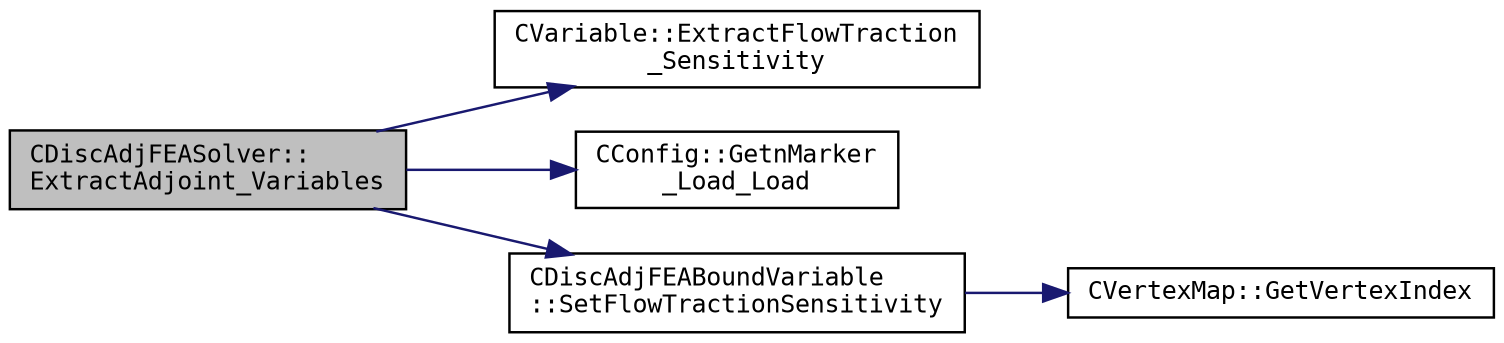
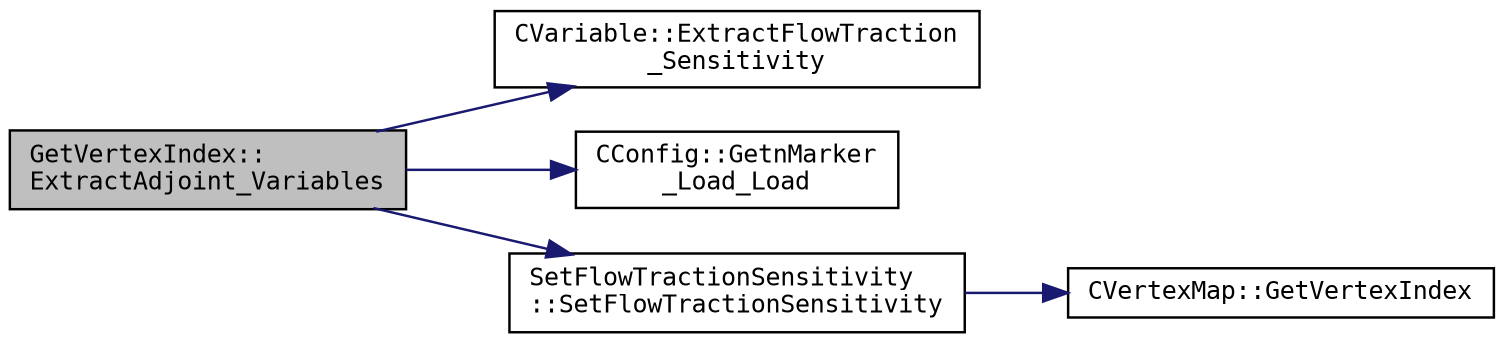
node "CDiscAdjFEASolver:: ExtractAdjoint_Variables": label "CDiscAdjFEASolver:: ExtractAdjoint_Variables" -> "GetVertexIndex:: ExtractAdjoint_Variables"
node "CDiscAdjFEABoundVariable ::SetFlowTractionSensitivity": label "CDiscAdjFEABoundVariable ::SetFlowTractionSensitivity" -> "SetFlowTractionSensitivity ::SetFlowTractionSensitivity"
